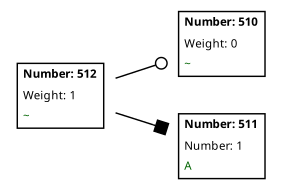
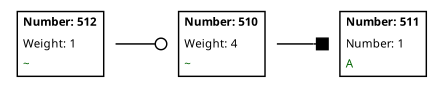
node "Number: 510": text "Weight: 0" -> "Weight: 4"
edge "Number: 512" -> "Number: 511": now "Number: 510" -> "Number: 511"
